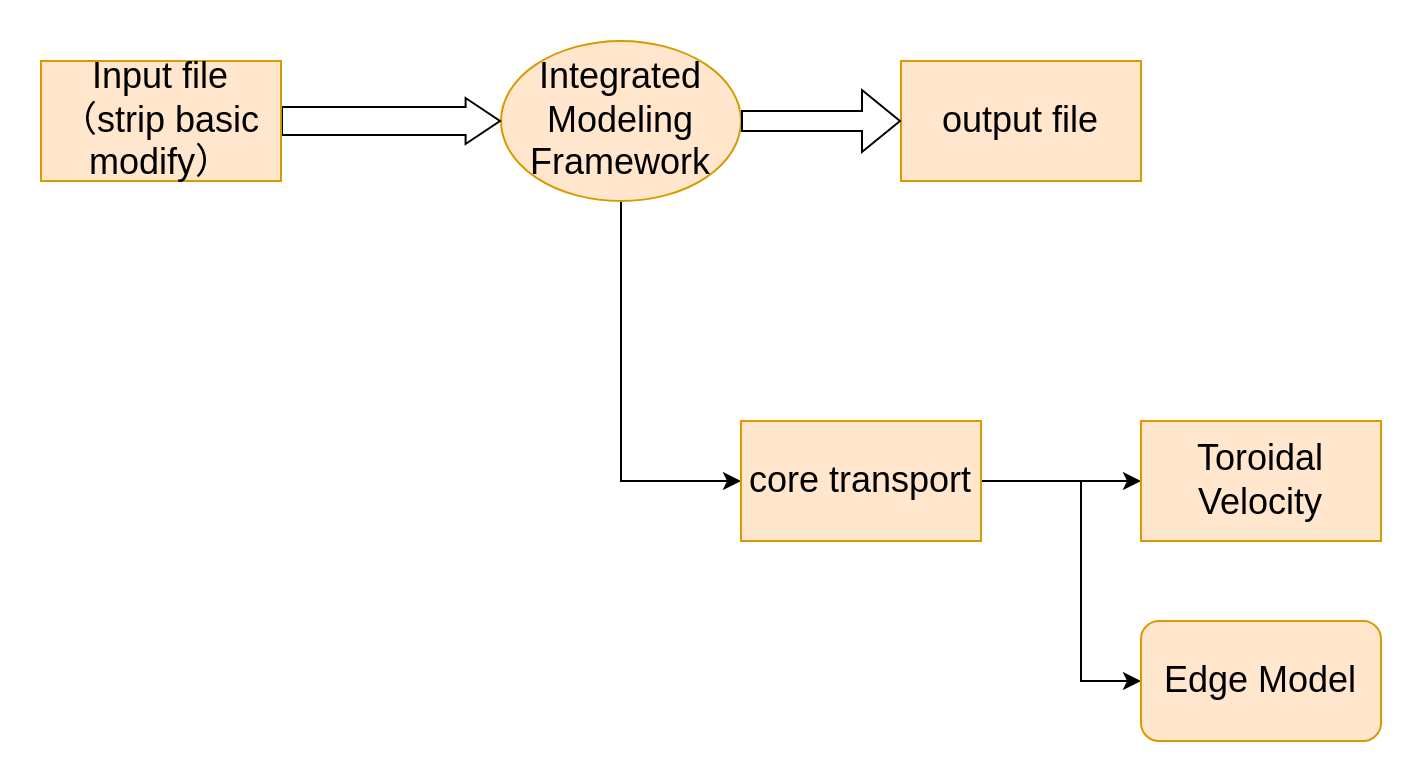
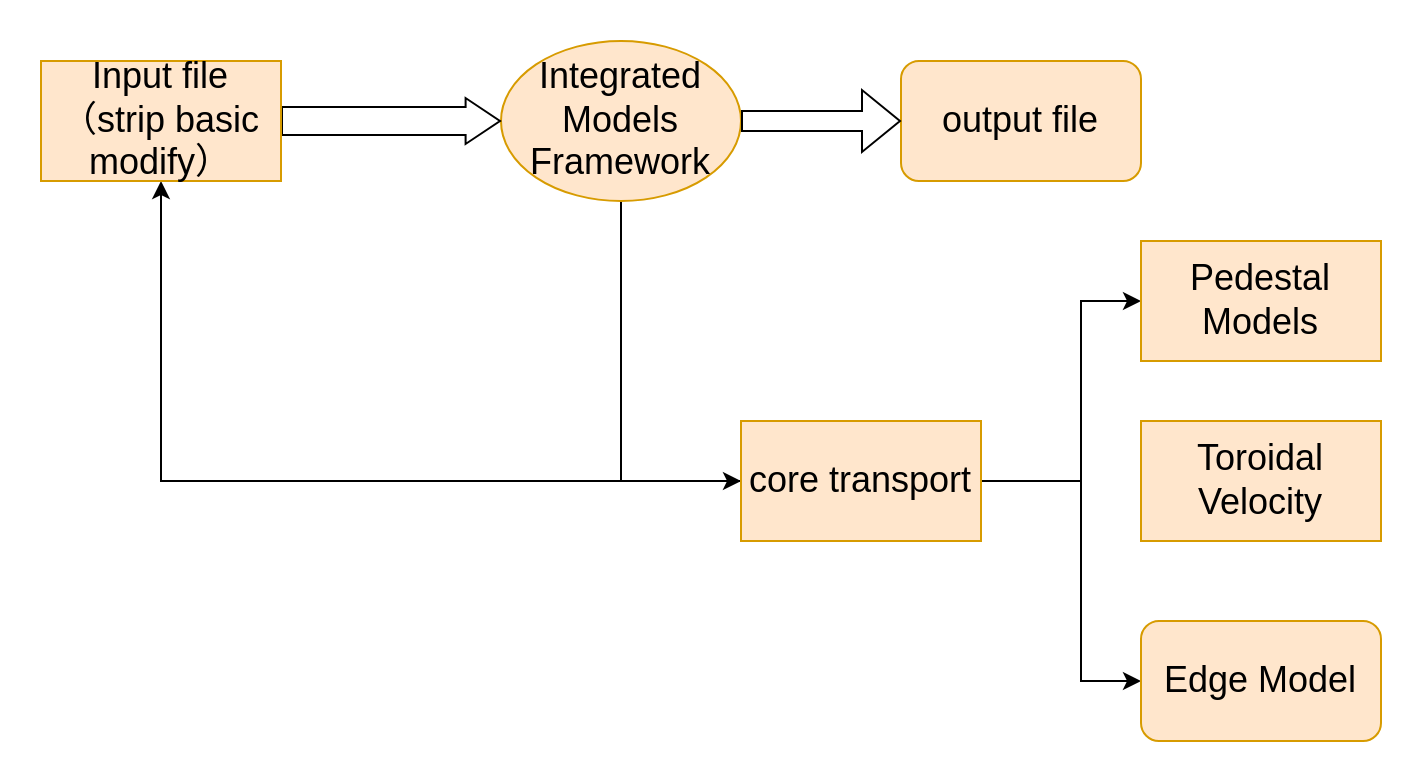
node "Integrated Modeling Framework": label "Integrated Modeling Framework" -> "Integrated Models Framework"
node "output file": shape rectangle -> rounded rectangle
node "Pedestal Models": added
edge "core transport" -> "Pedestal Models": added
edge "core transport" -> "Toroidal Velocity": now "core transport" -> "Input file （strip basic modify）"
